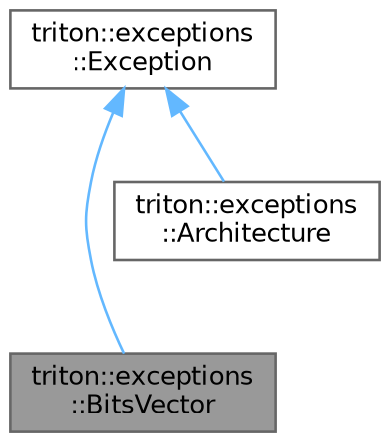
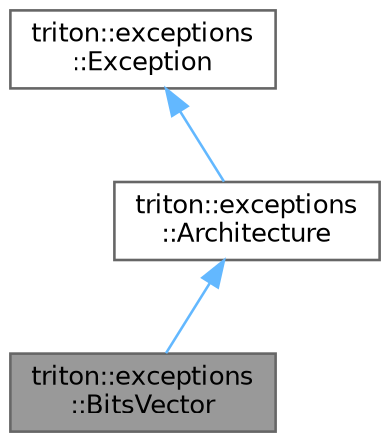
edge "triton::exceptions ::BitsVector" -> "triton::exceptions ::Exception": now "triton::exceptions ::BitsVector" -> "triton::exceptions ::Architecture"
